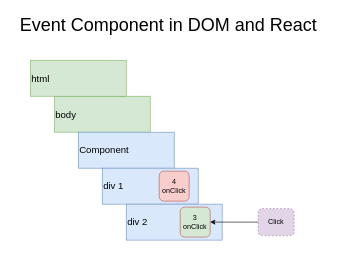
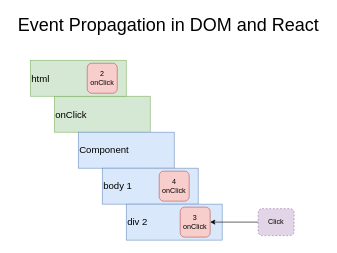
node "Event Component in DOM and React": label "Event Component in DOM and React" -> "Event Propagation in DOM and React"
node "2onClick": added
node "body": label "body" -> "onClick"
node "div 1": label "div 1" -> "body 1"
node "3onClick": fillcolor #d5e8d4 -> #f8cecc
